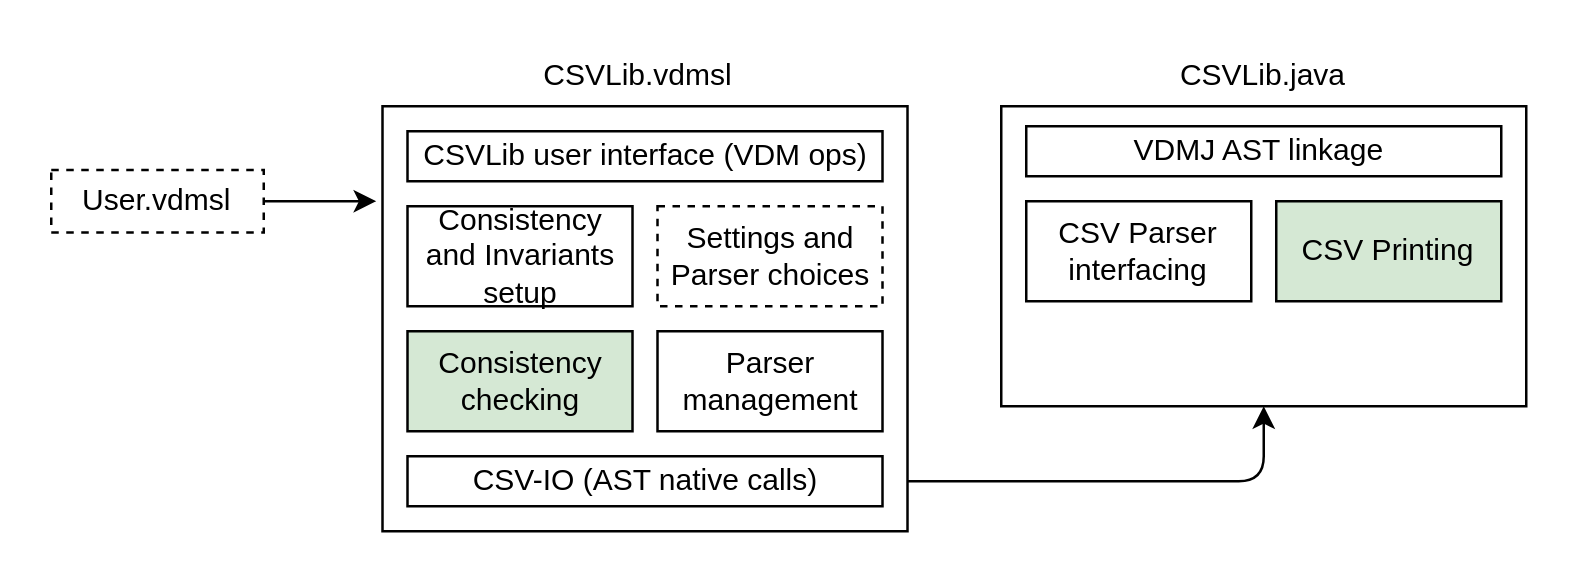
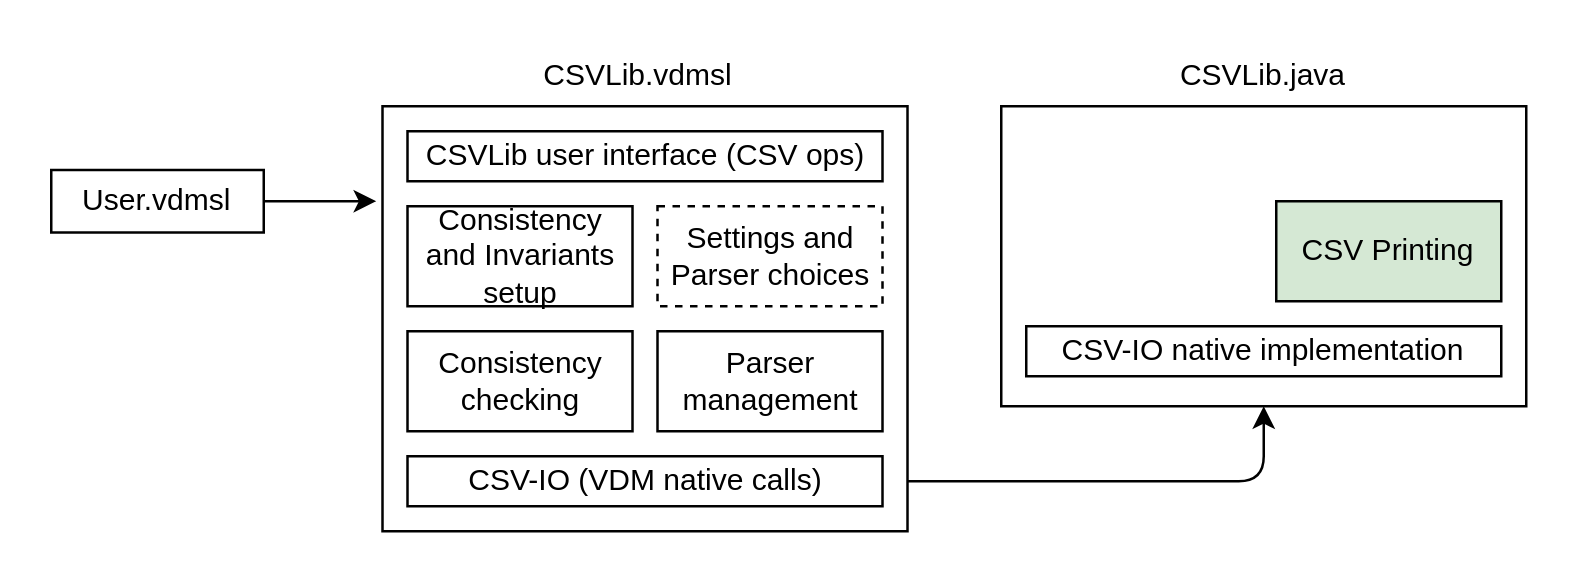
node "VDMJ AST linkage": removed
node "CSVLib user interface (VDM ops)": label "CSVLib user interface (VDM ops)" -> "CSVLib user interface (CSV ops)"
node "User.vdmsl": style dashed -> solid
node "CSV Parser interfacing": removed
node "CSV-IO native implementation": added
node "Consistency checking": fillcolor #d5e8d4 -> #ffffff
node "CSV-IO (AST native calls)": label "CSV-IO (AST native calls)" -> "CSV-IO (VDM native calls)"
